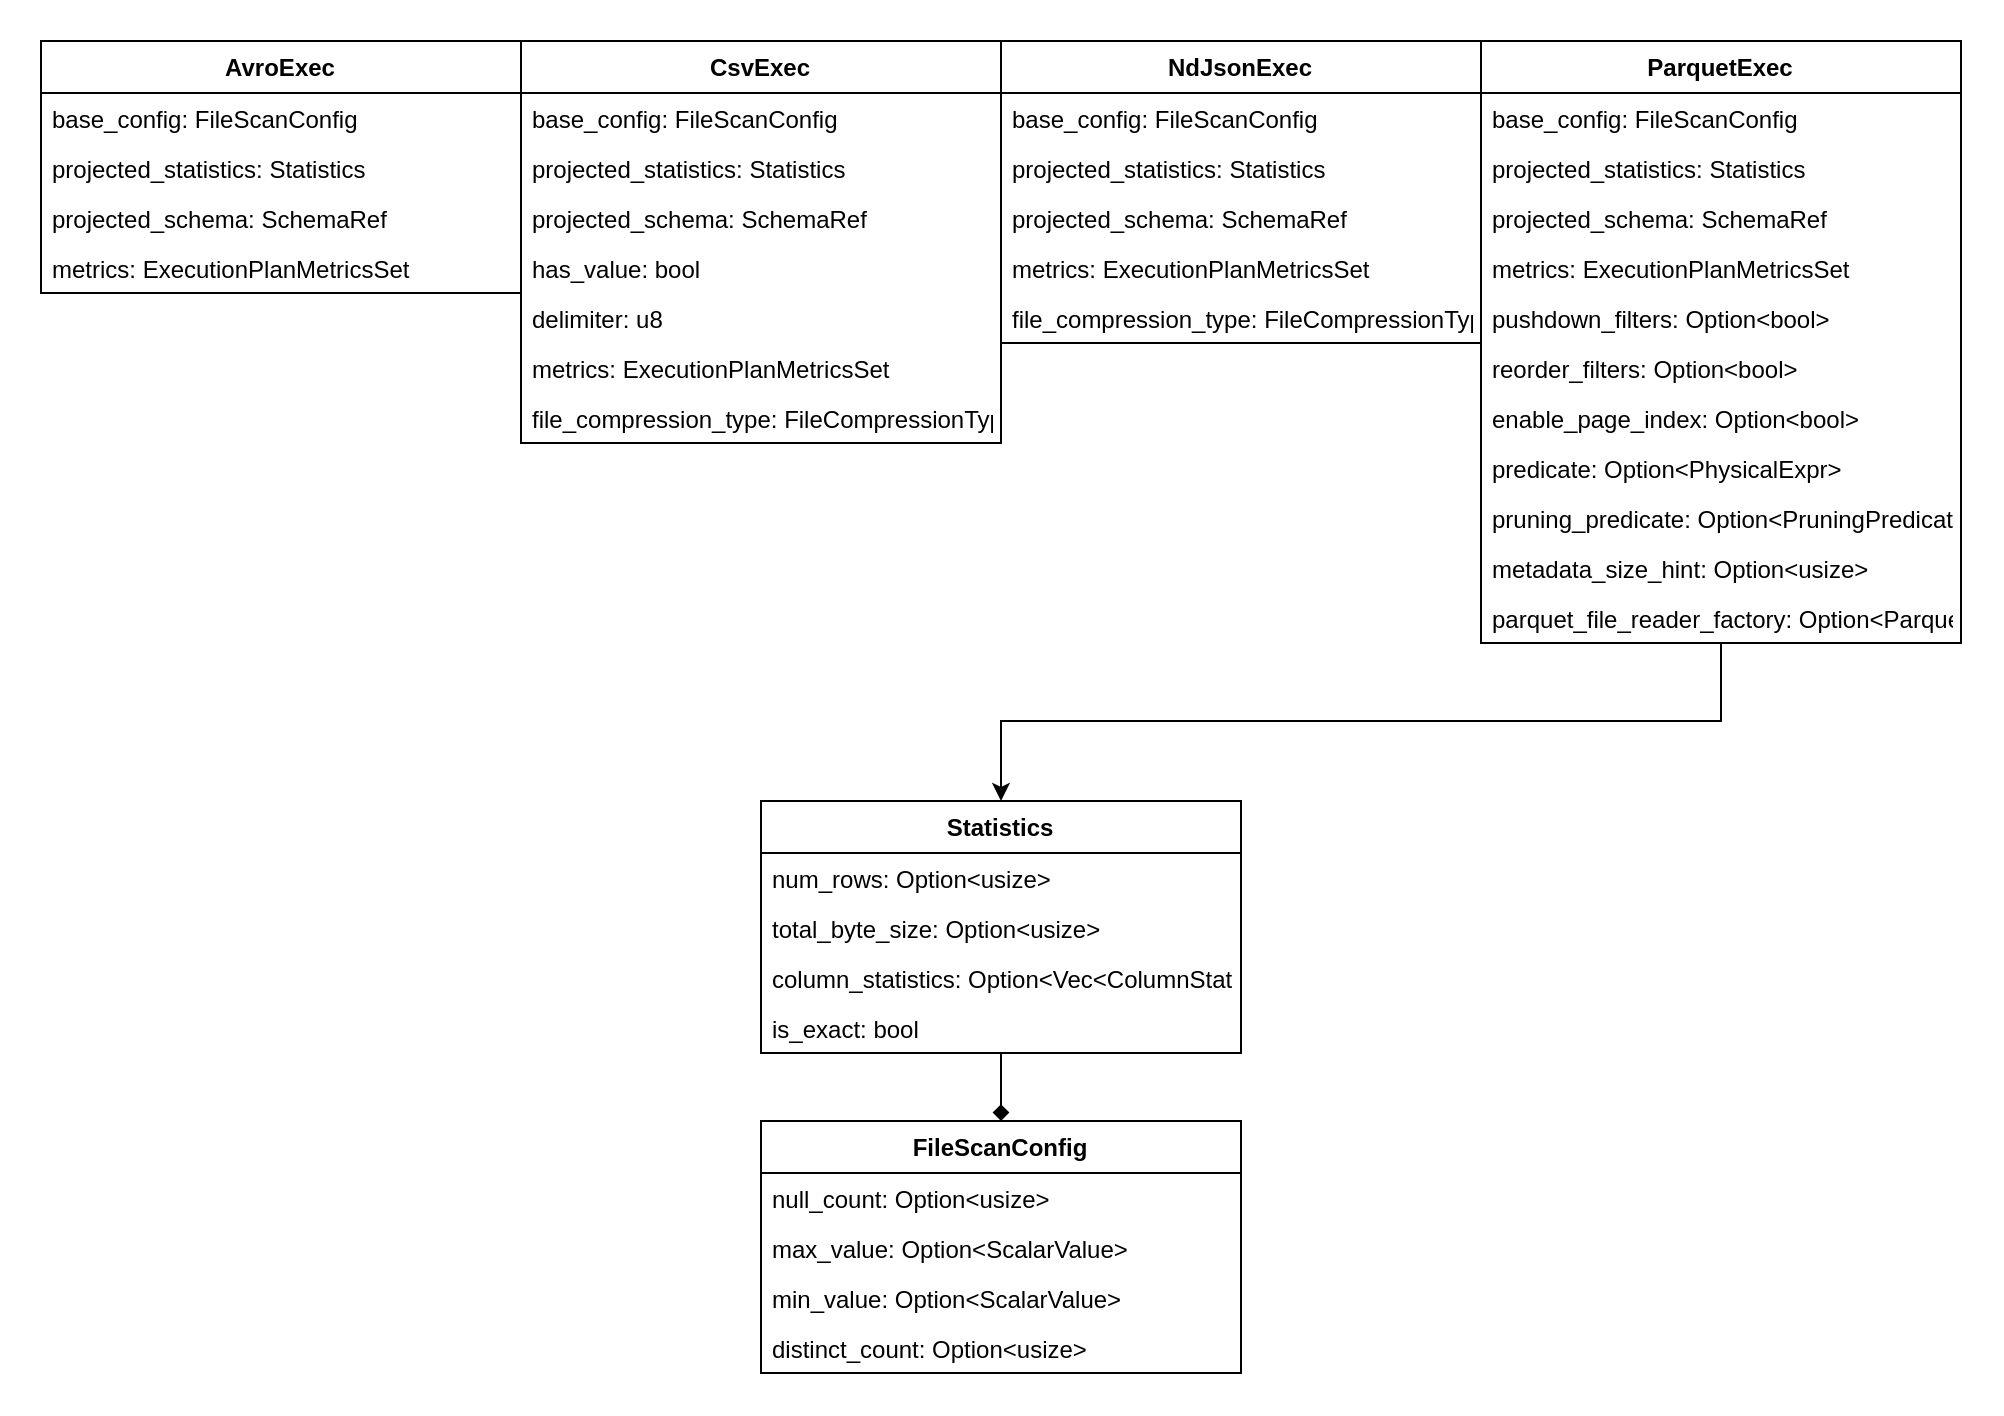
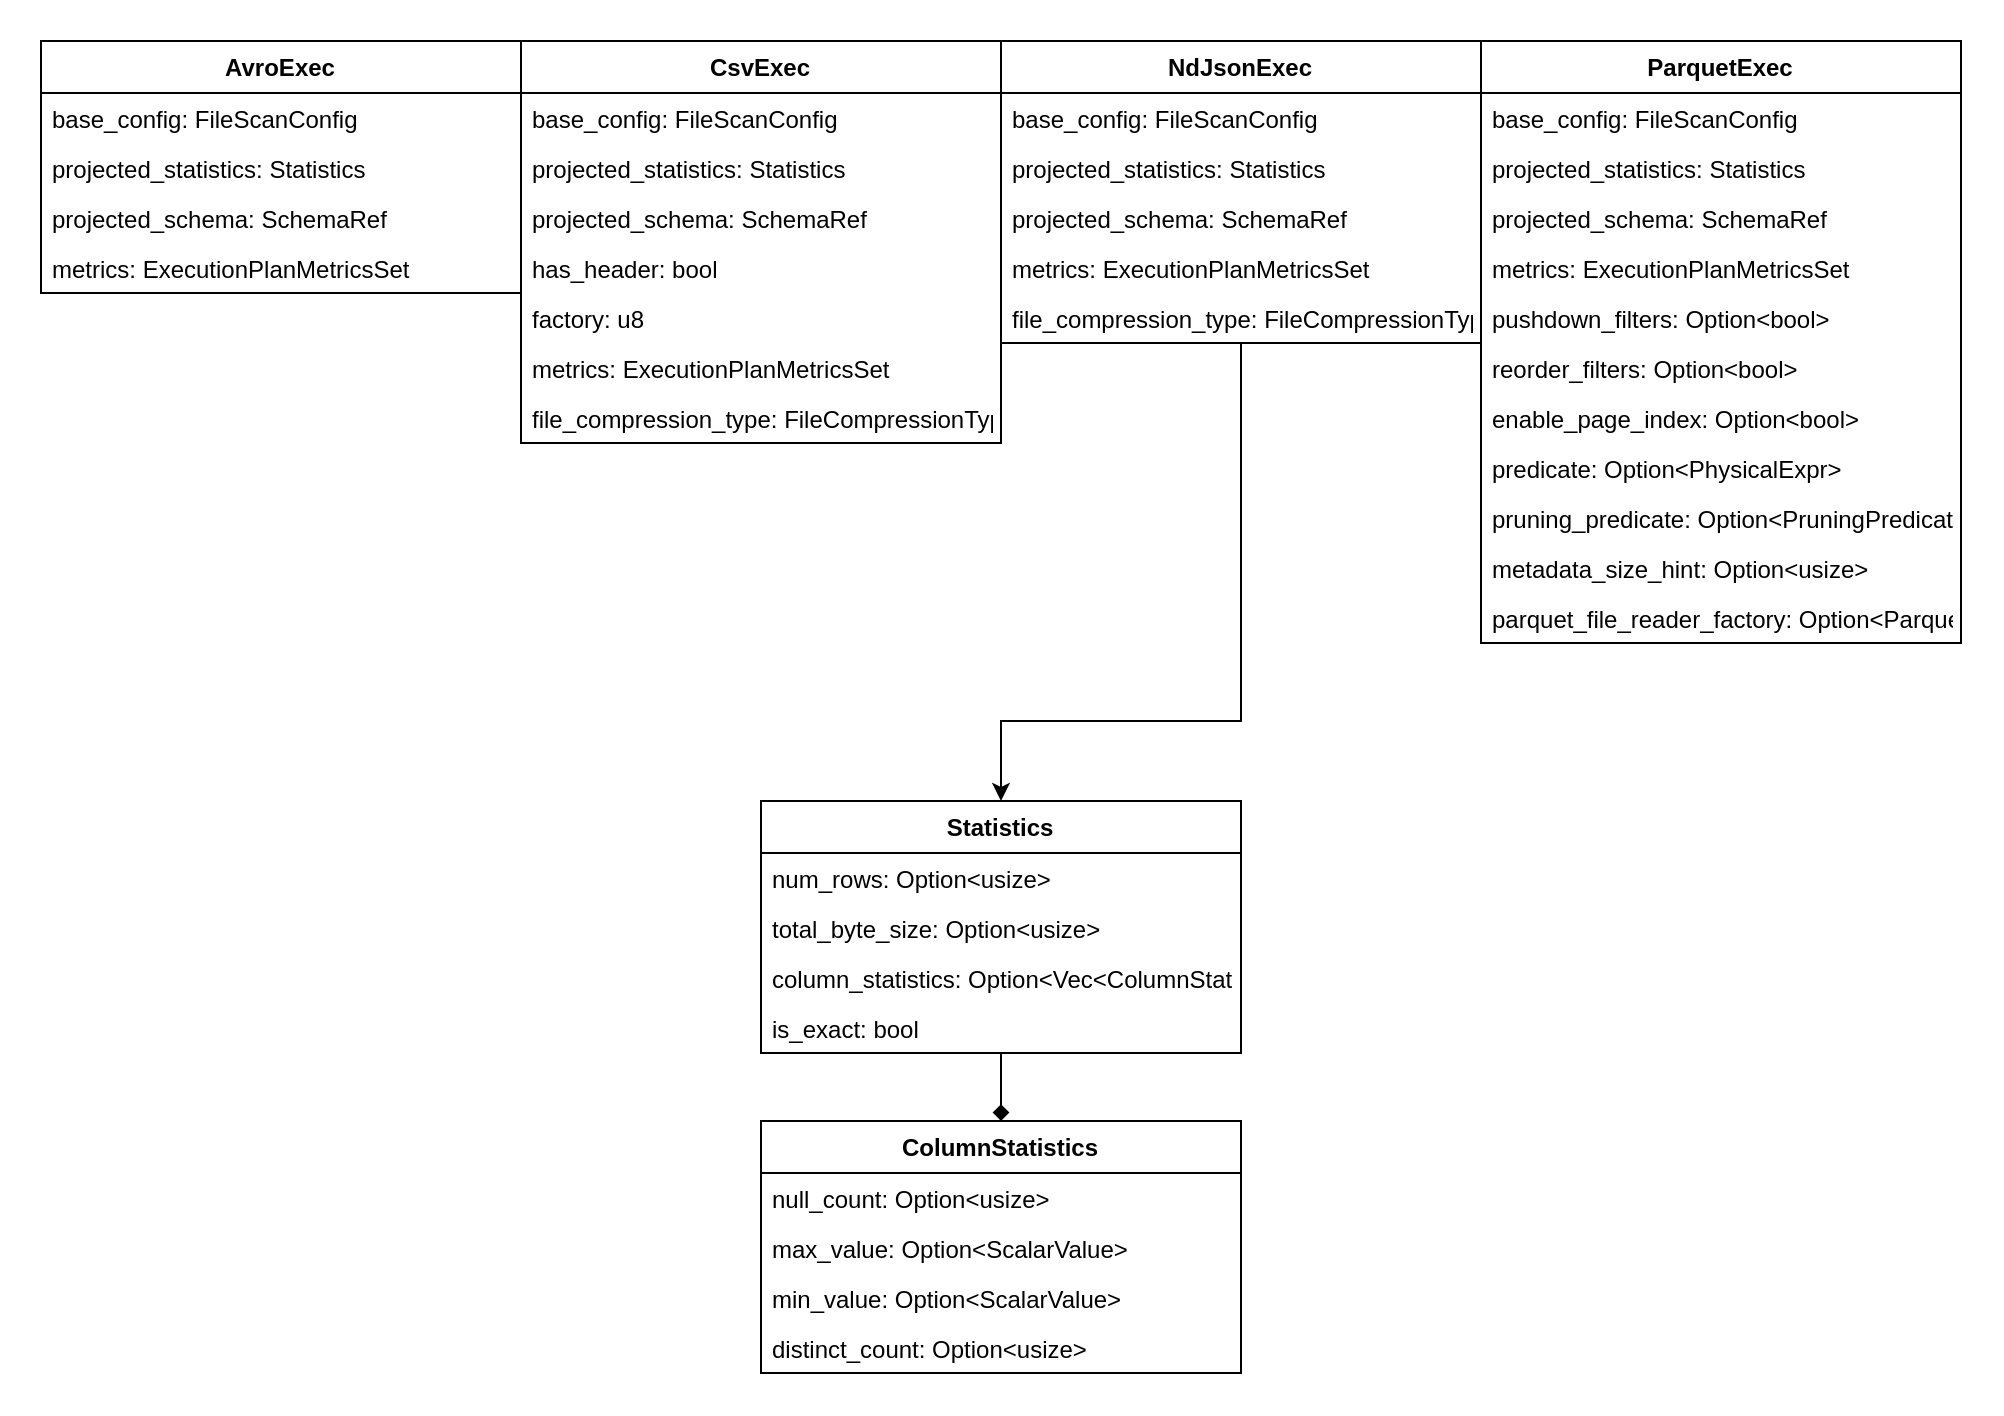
node "has_value: bool": label "has_value: bool" -> "has_header: bool"
node "delimiter: u8": label "delimiter: u8" -> "factory: u8"
edge "NdJsonExec" -> "Statistics": added
edge "ParquetExec" -> "Statistics": removed
node "FileScanConfig": label "FileScanConfig" -> "ColumnStatistics"
